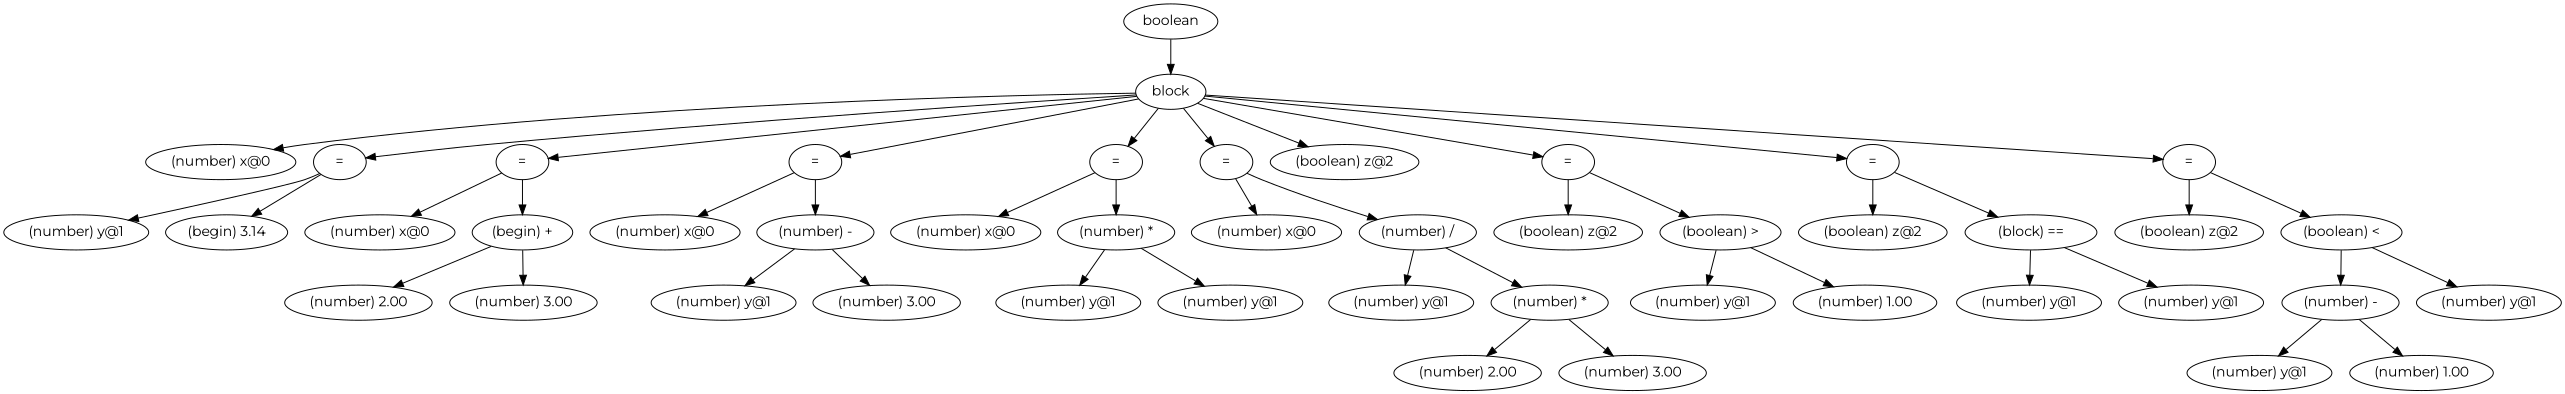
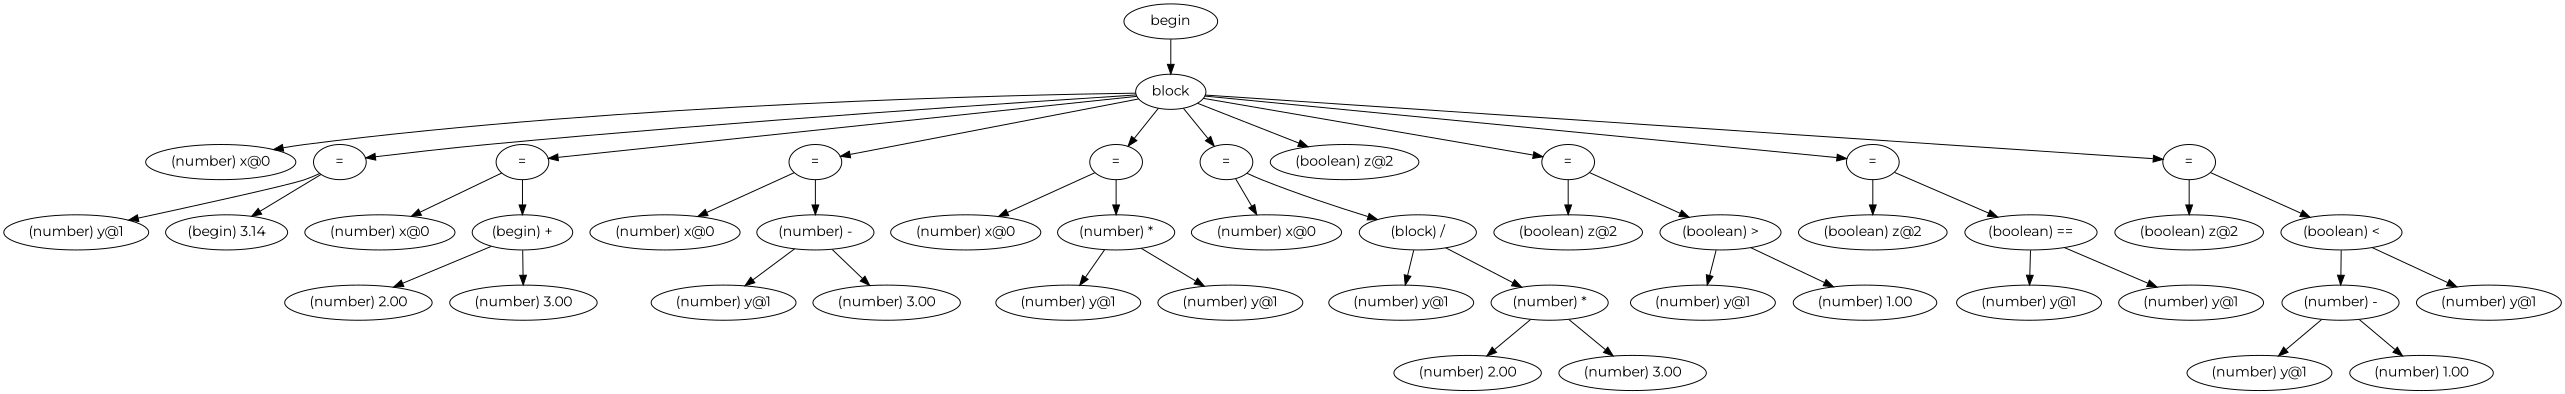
node "boolean": label "boolean" -> "begin"
node "(number) /": label "(number) /" -> "(block) /"
node "(block) ==": label "(block) ==" -> "(boolean) =="
